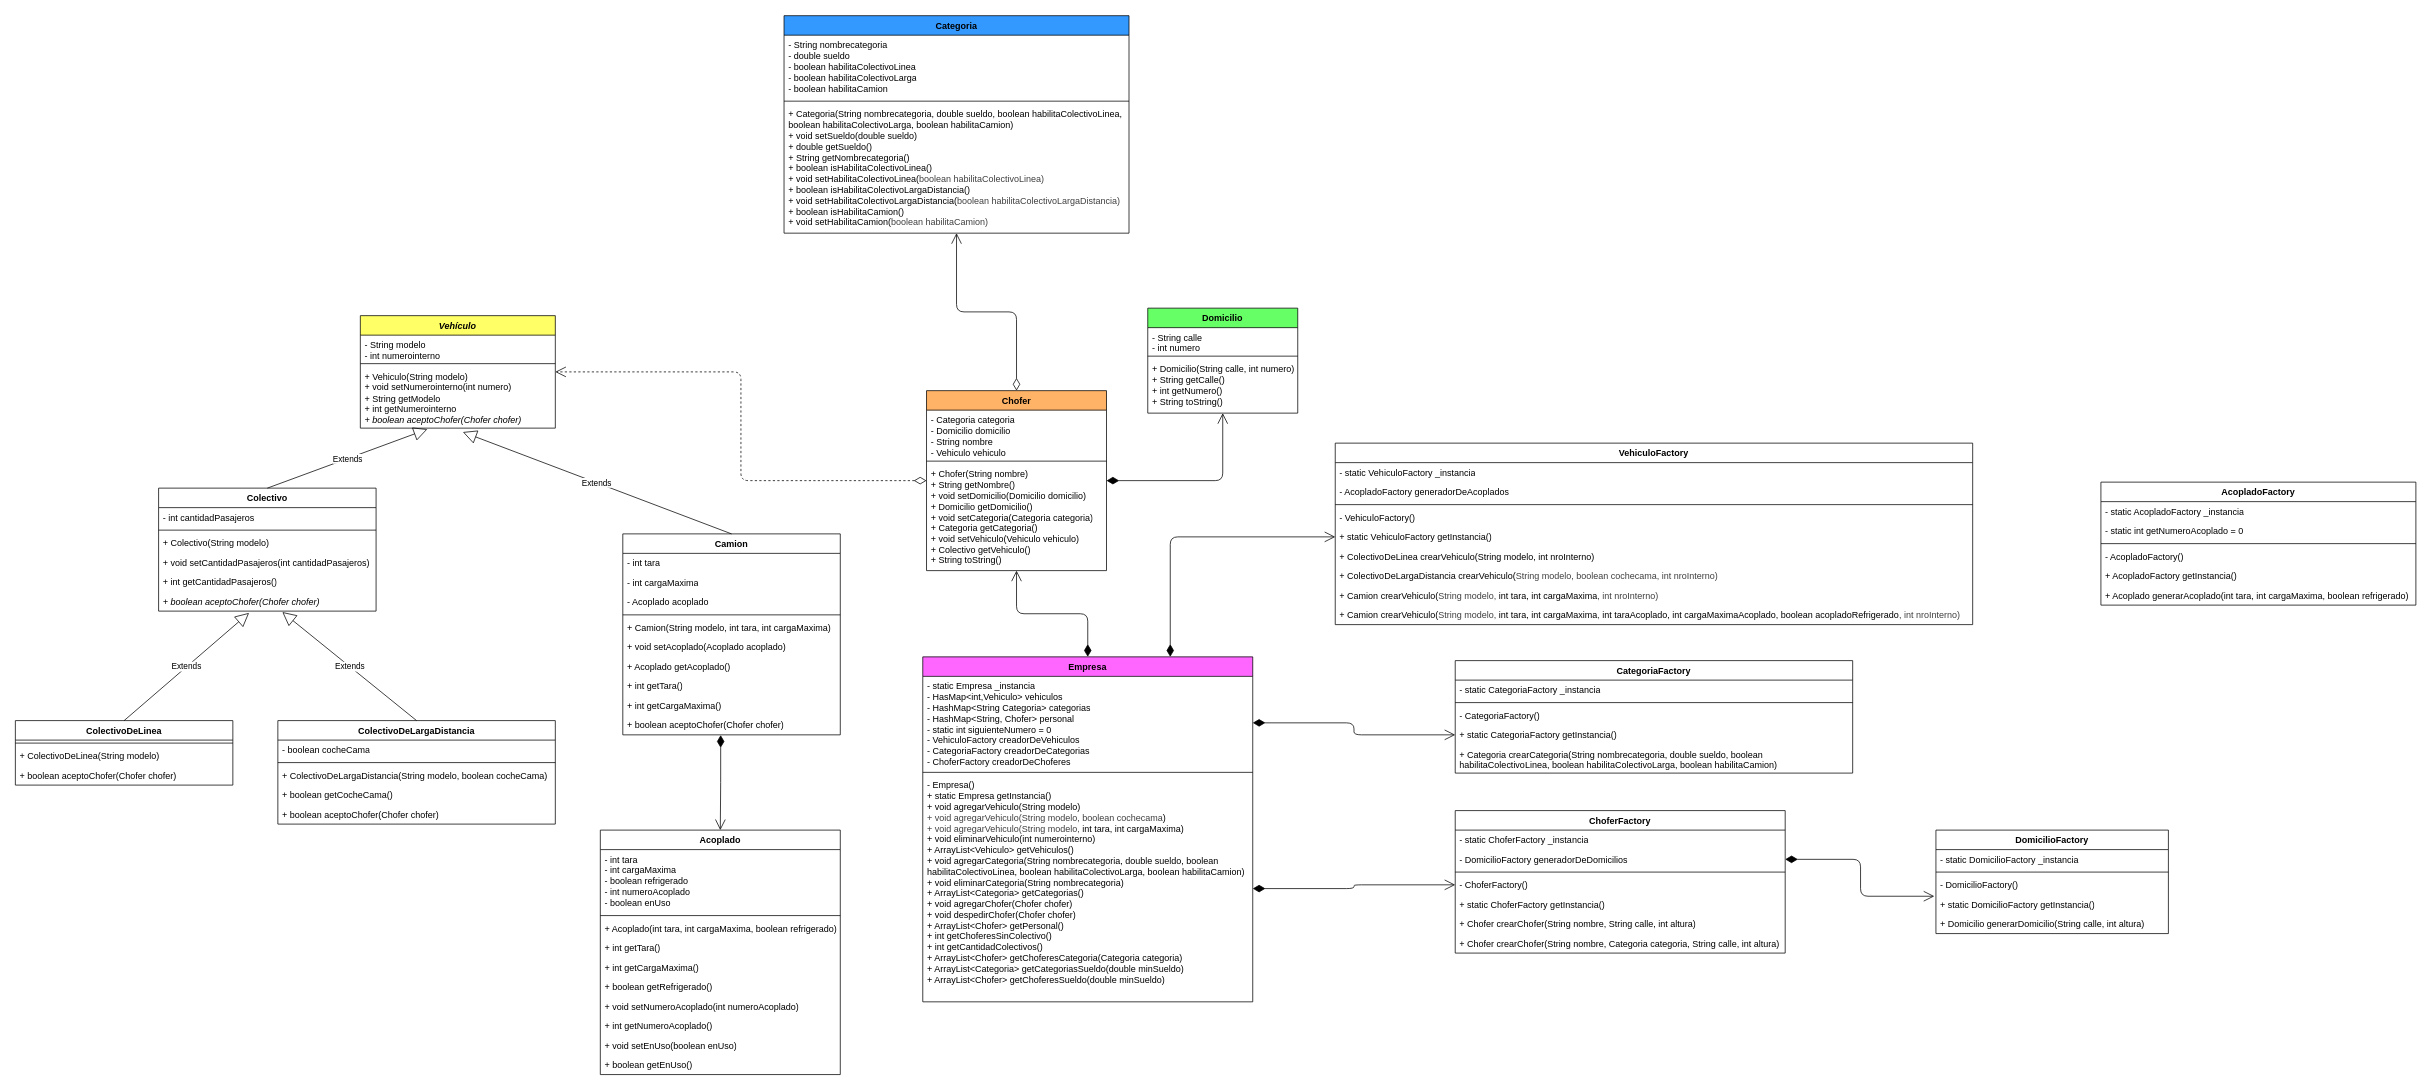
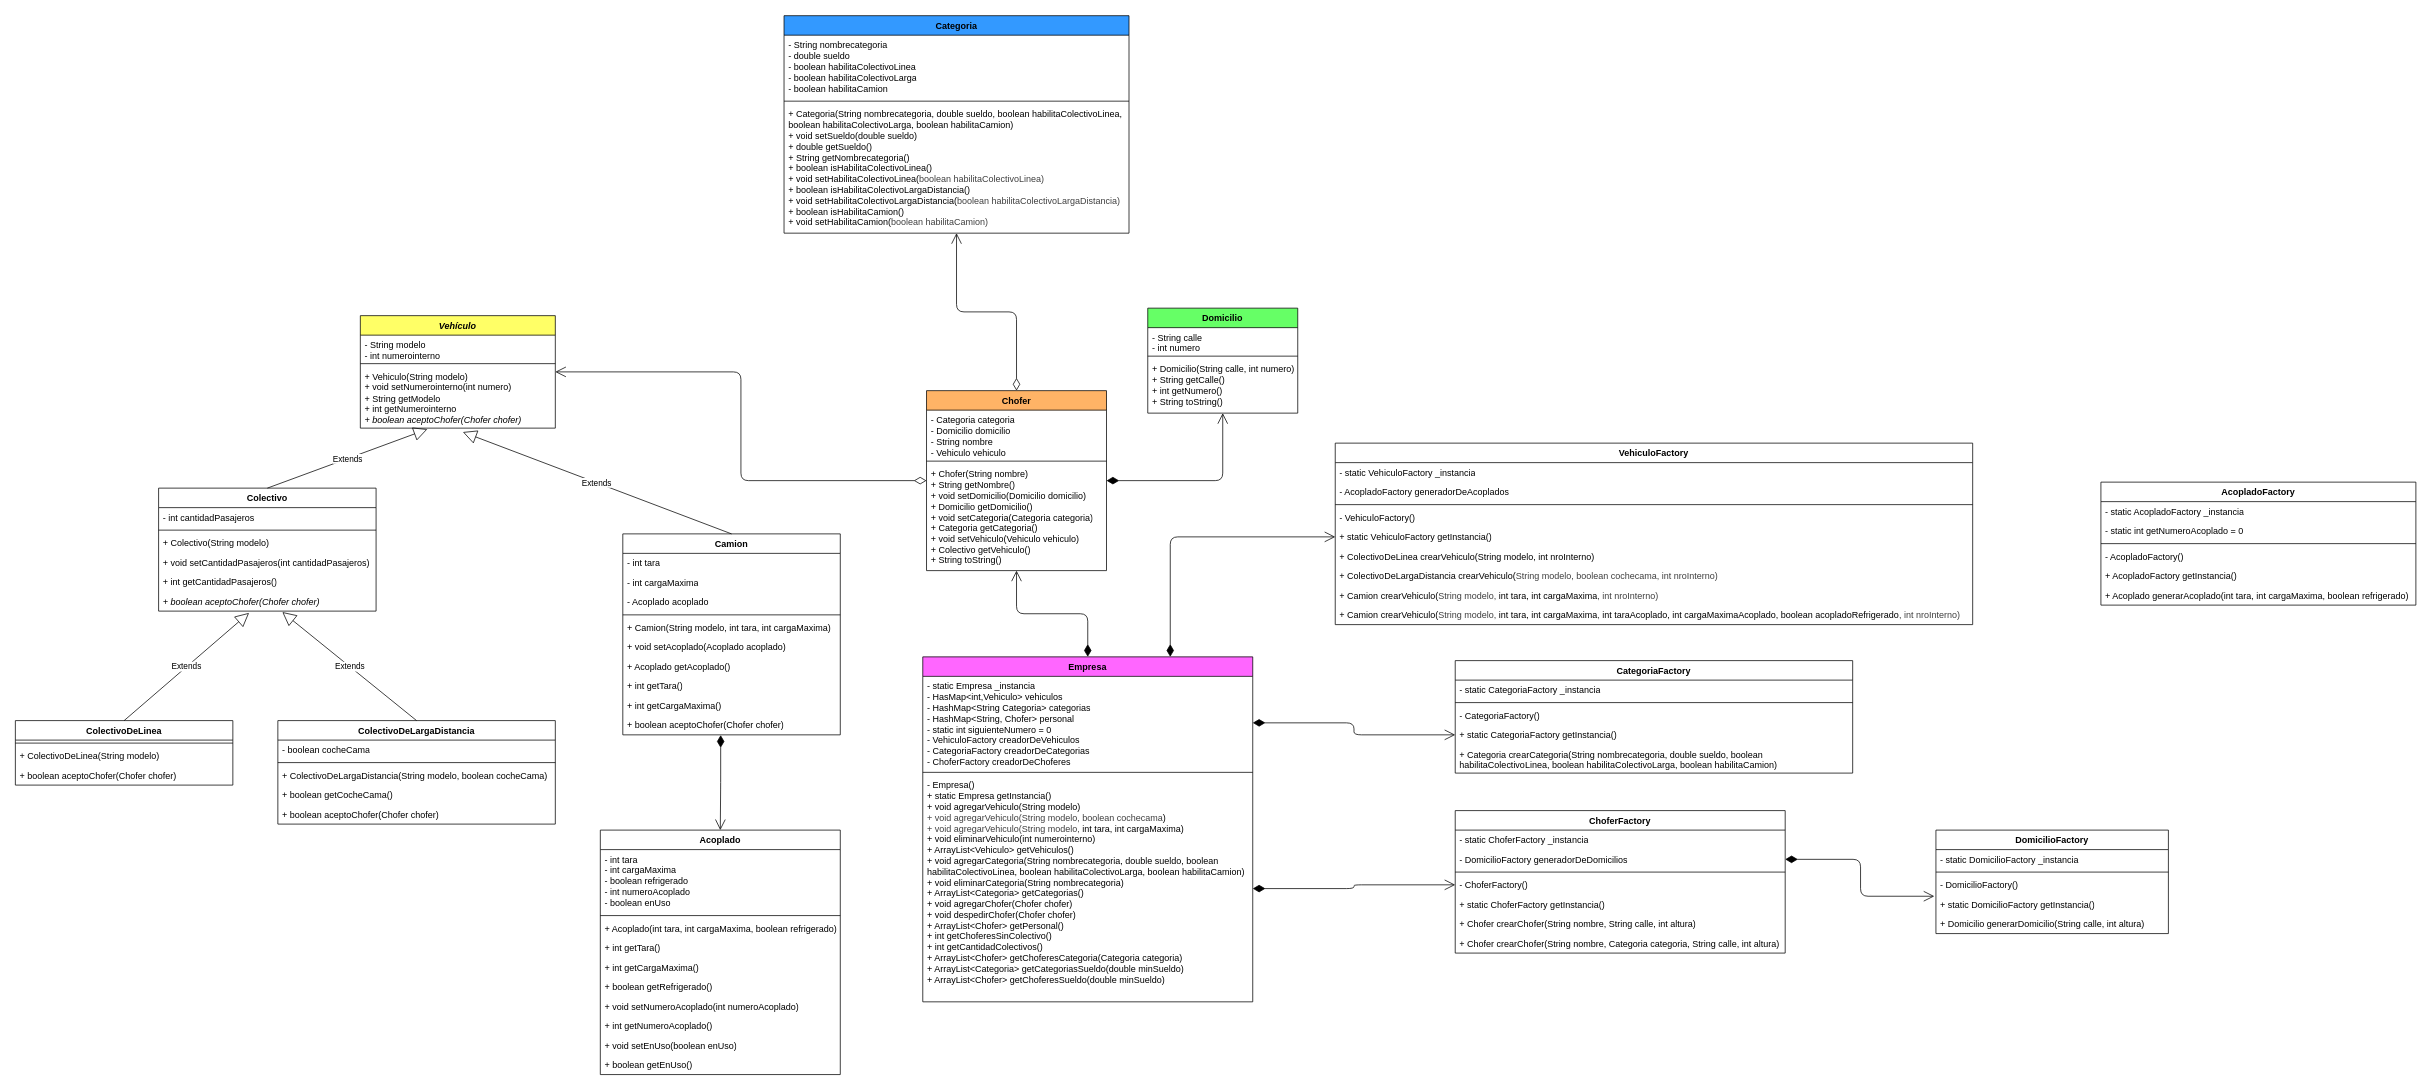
edge "Vehículo" -- "Chofer": style dashed -> solid
